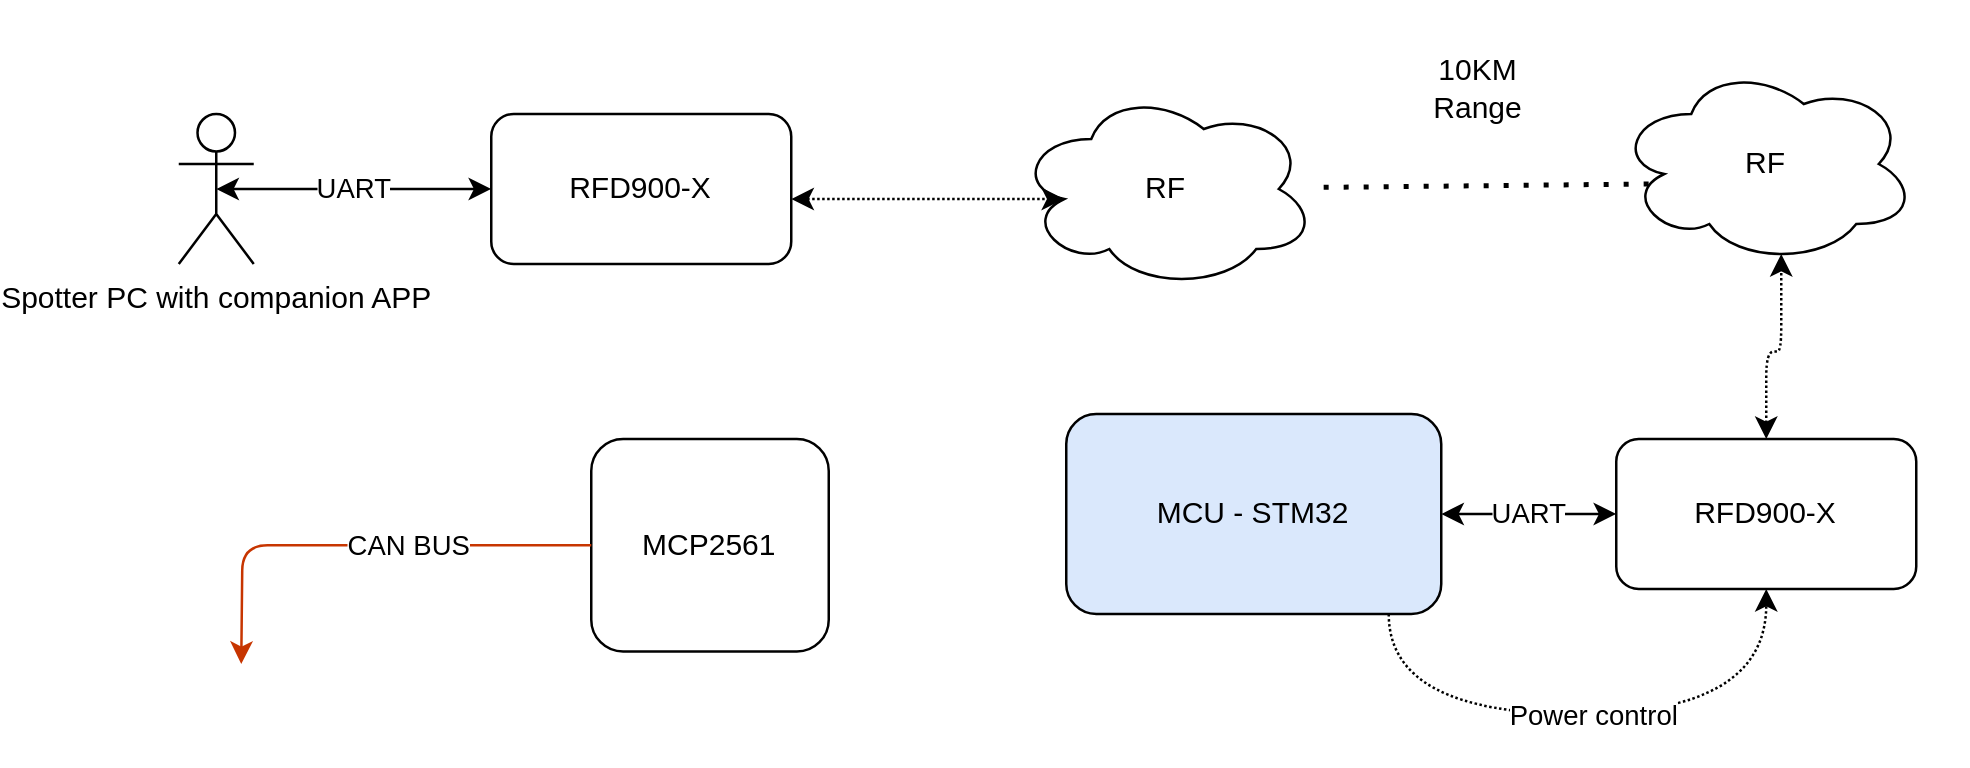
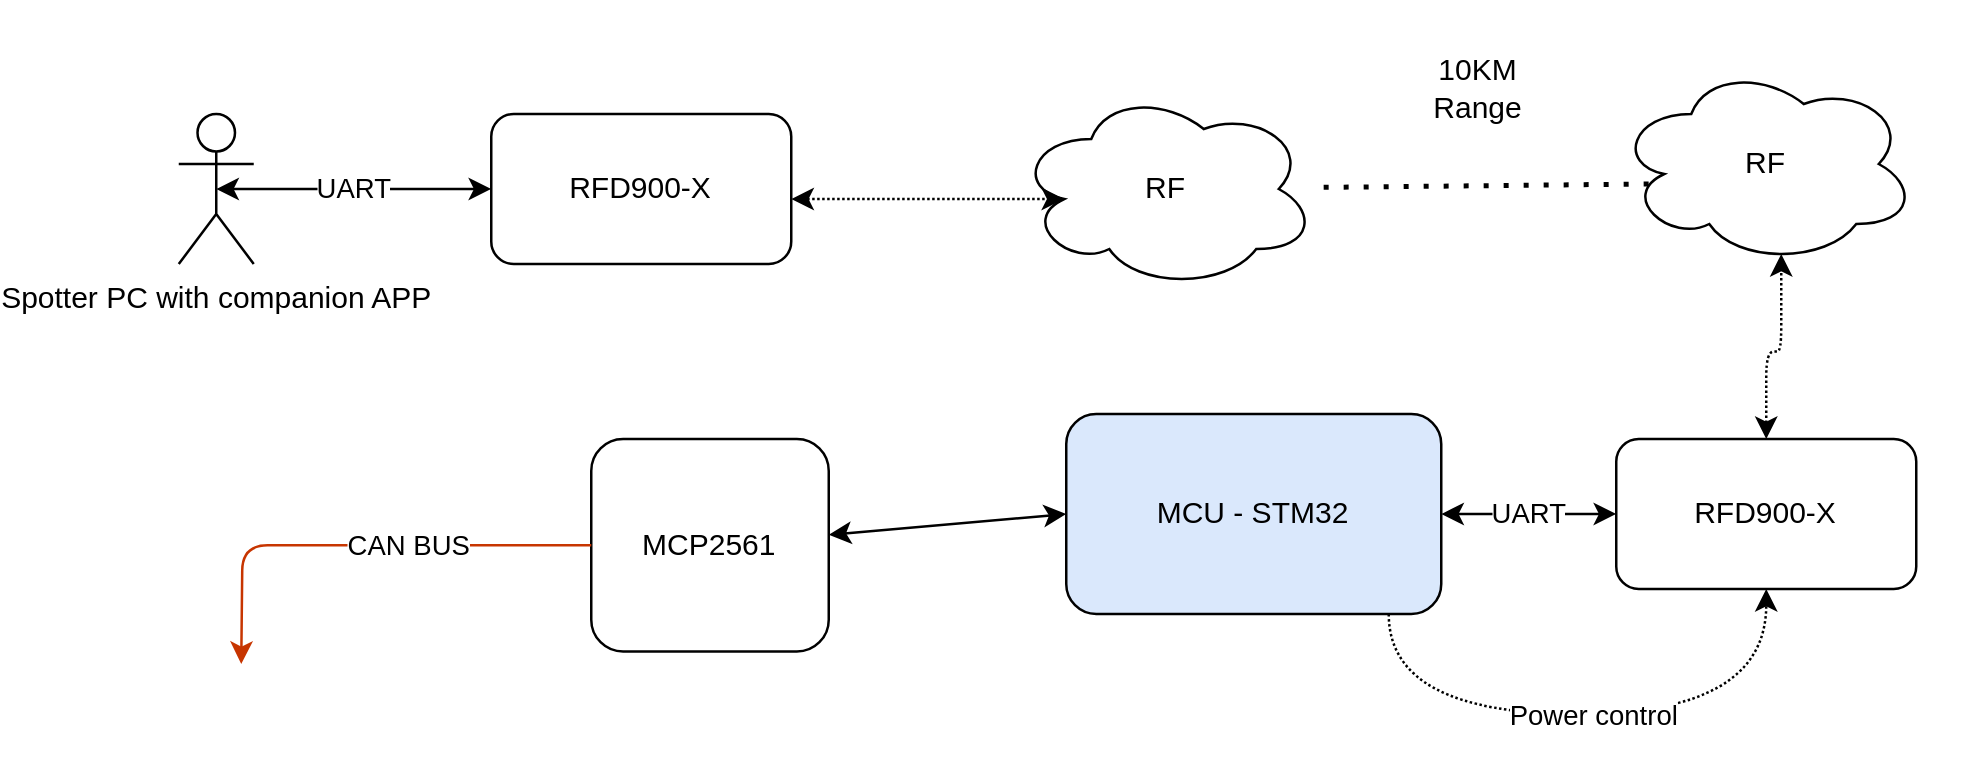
edge "MCU - STM32" -- "MCP2561": added
